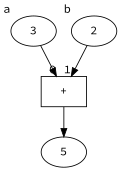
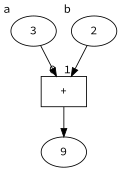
node "5": label "5" -> "9"
